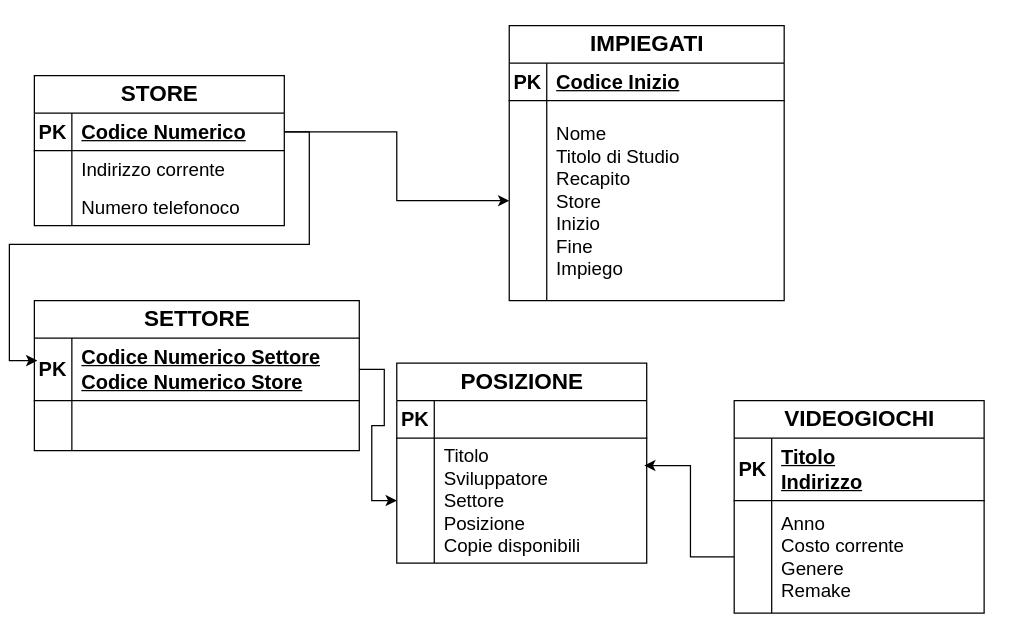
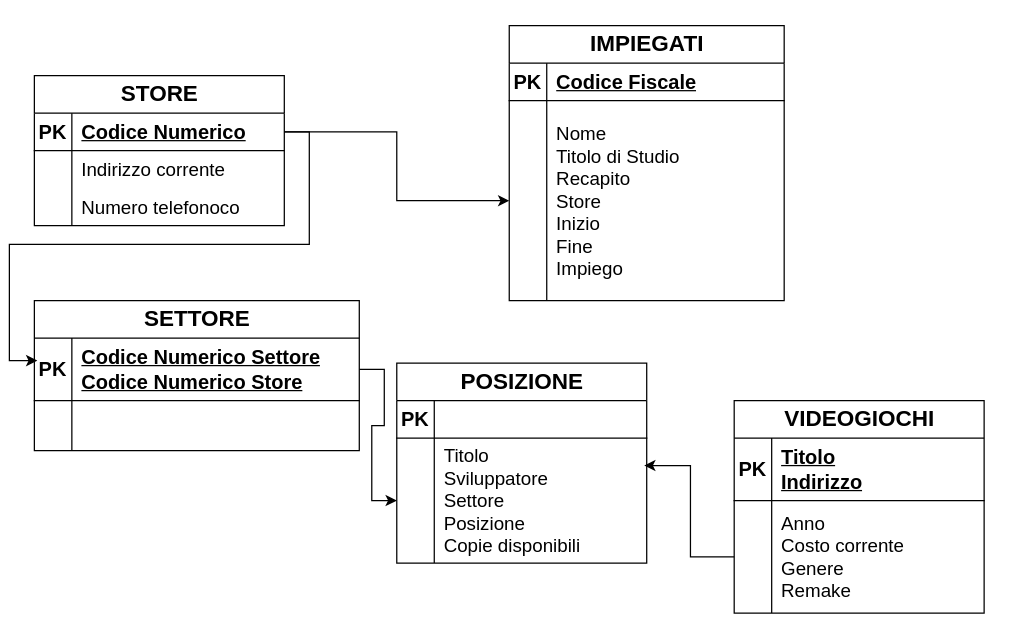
node "Codice Inizio": label "Codice Inizio" -> "Codice Fiscale"
